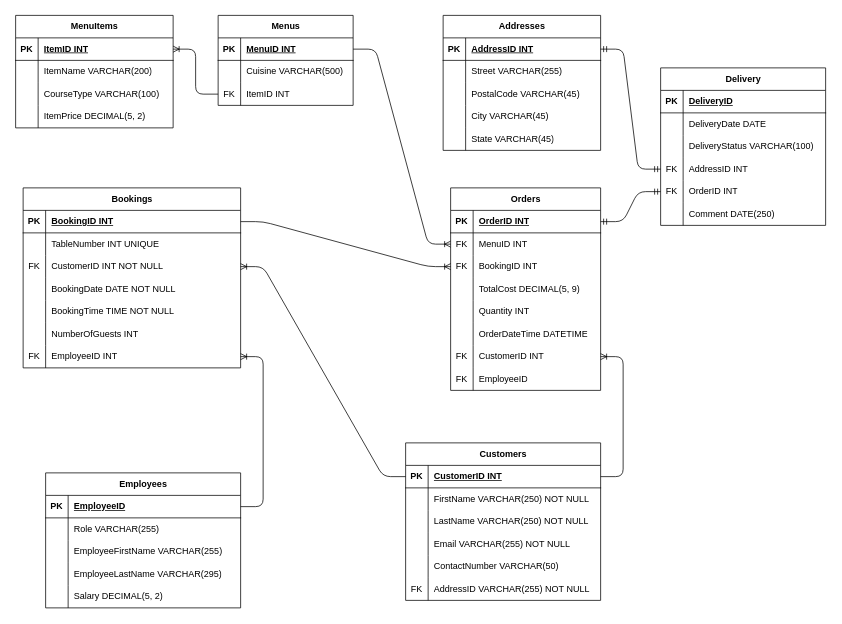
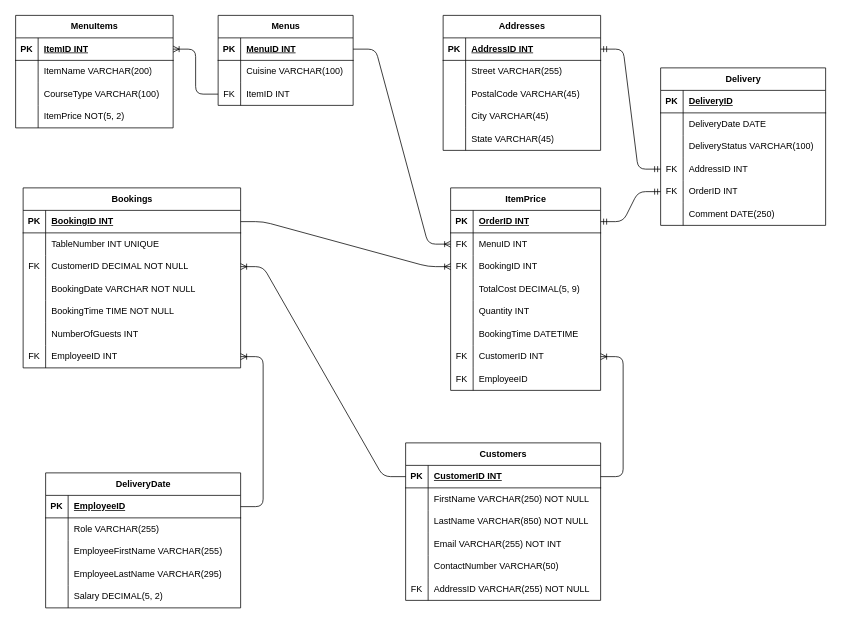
node "Cuisine VARCHAR(500)": label "Cuisine VARCHAR(500)" -> "Cuisine VARCHAR(100)"
node "ItemPrice DECIMAL(5, 2)": label "ItemPrice DECIMAL(5, 2)" -> "ItemPrice NOT(5, 2)"
node "Orders": label "Orders" -> "ItemPrice"
node "CustomerID INT NOT NULL": label "CustomerID INT NOT NULL" -> "CustomerID DECIMAL NOT NULL"
node "BookingDate DATE NOT NULL": label "BookingDate DATE NOT NULL" -> "BookingDate VARCHAR NOT NULL"
node "OrderDateTime DATETIME": label "OrderDateTime DATETIME" -> "BookingTime DATETIME"
node "Employees": label "Employees" -> "DeliveryDate"
node "LastName VARCHAR(250) NOT NULL": label "LastName VARCHAR(250) NOT NULL" -> "LastName VARCHAR(850) NOT NULL"
node "Email VARCHAR(255) NOT NULL": label "Email VARCHAR(255) NOT NULL" -> "Email VARCHAR(255) NOT INT"
